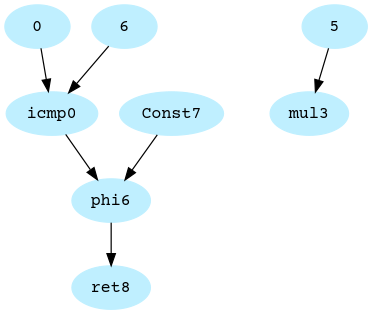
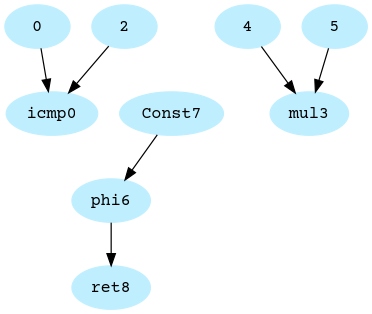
node "6": label "6" -> "2"
node "4": added
edge "icmp0" -> "phi6": removed
